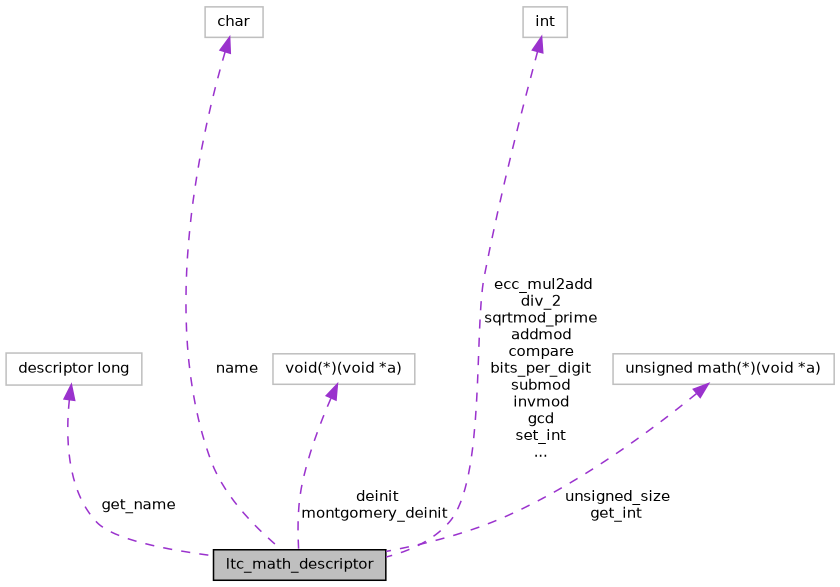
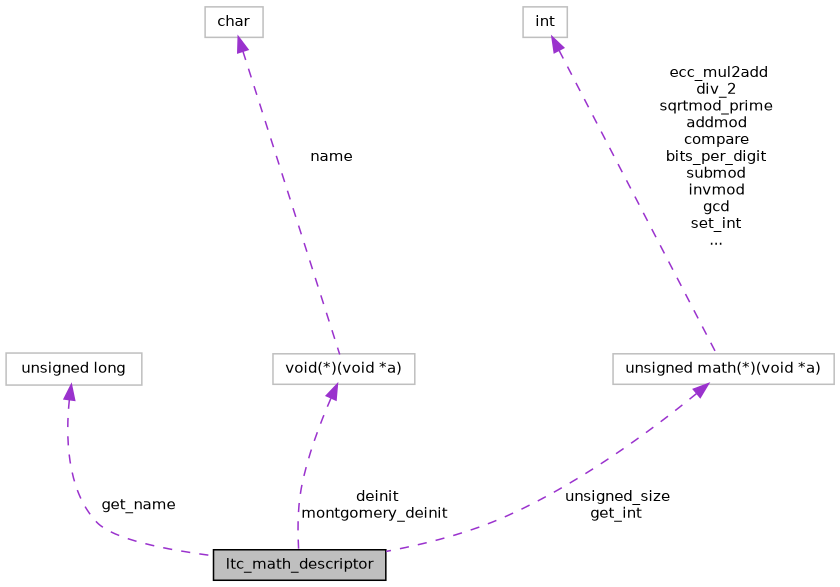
edge "ltc_math_descriptor" -> "char": now "void(*)(void *a)" -> "char"
edge "ltc_math_descriptor" -> "int": now "unsigned math(*)(void *a)" -> "int"
node "descriptor long": label "descriptor long" -> "unsigned long"
